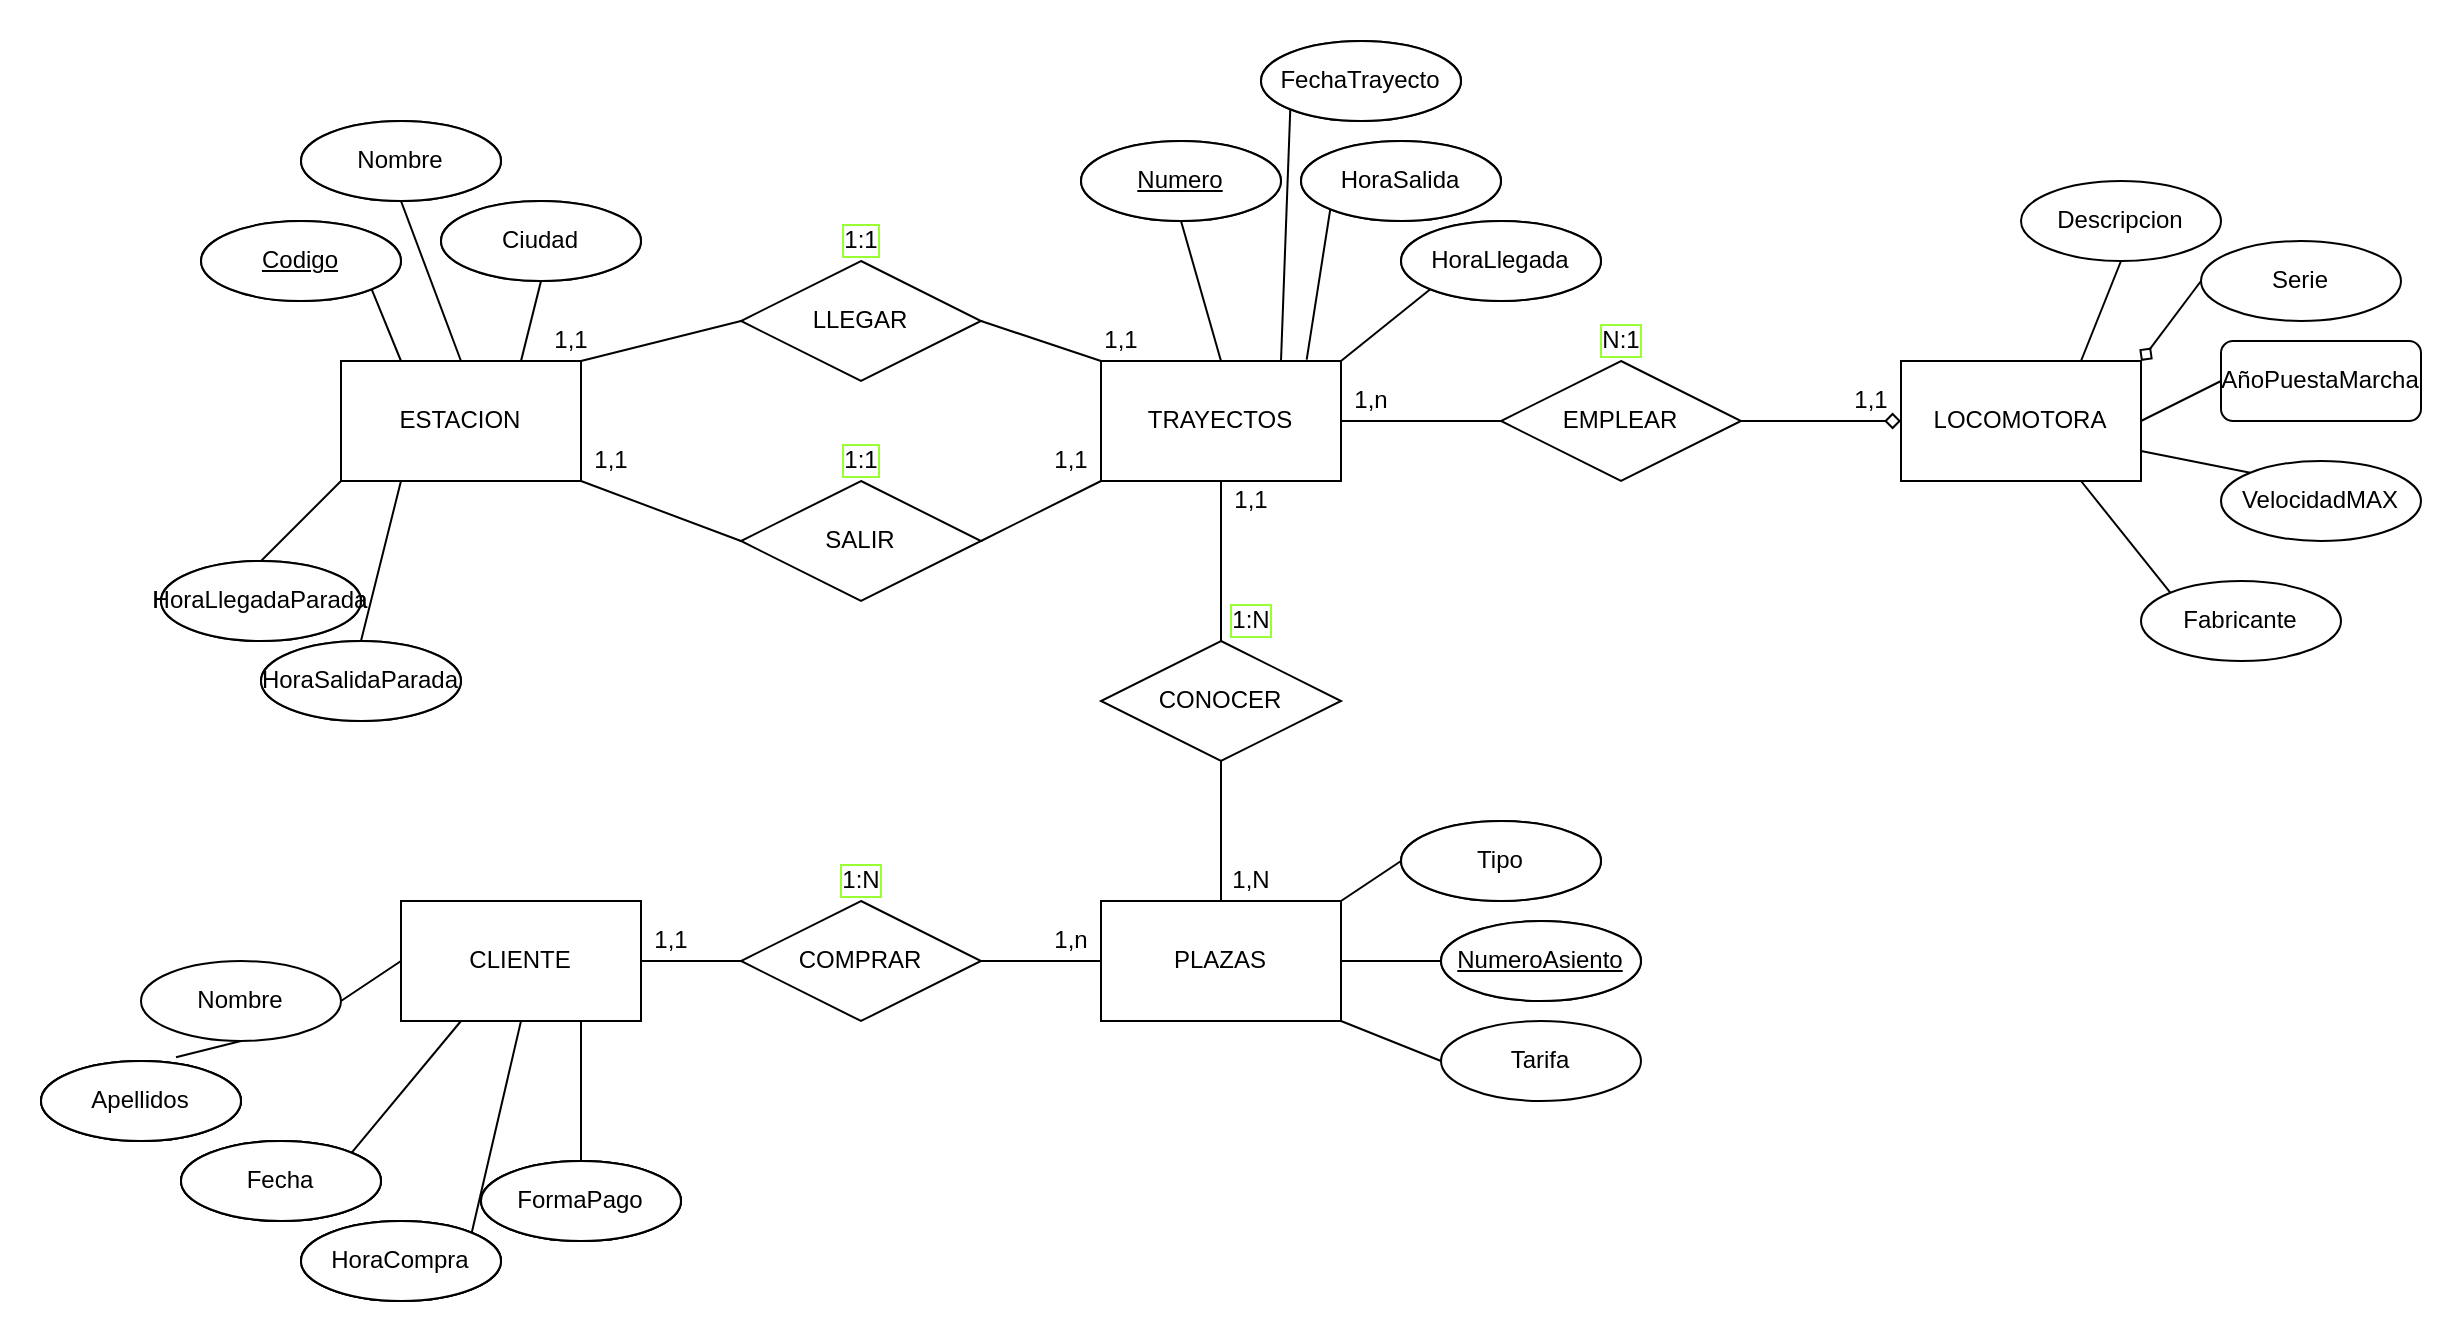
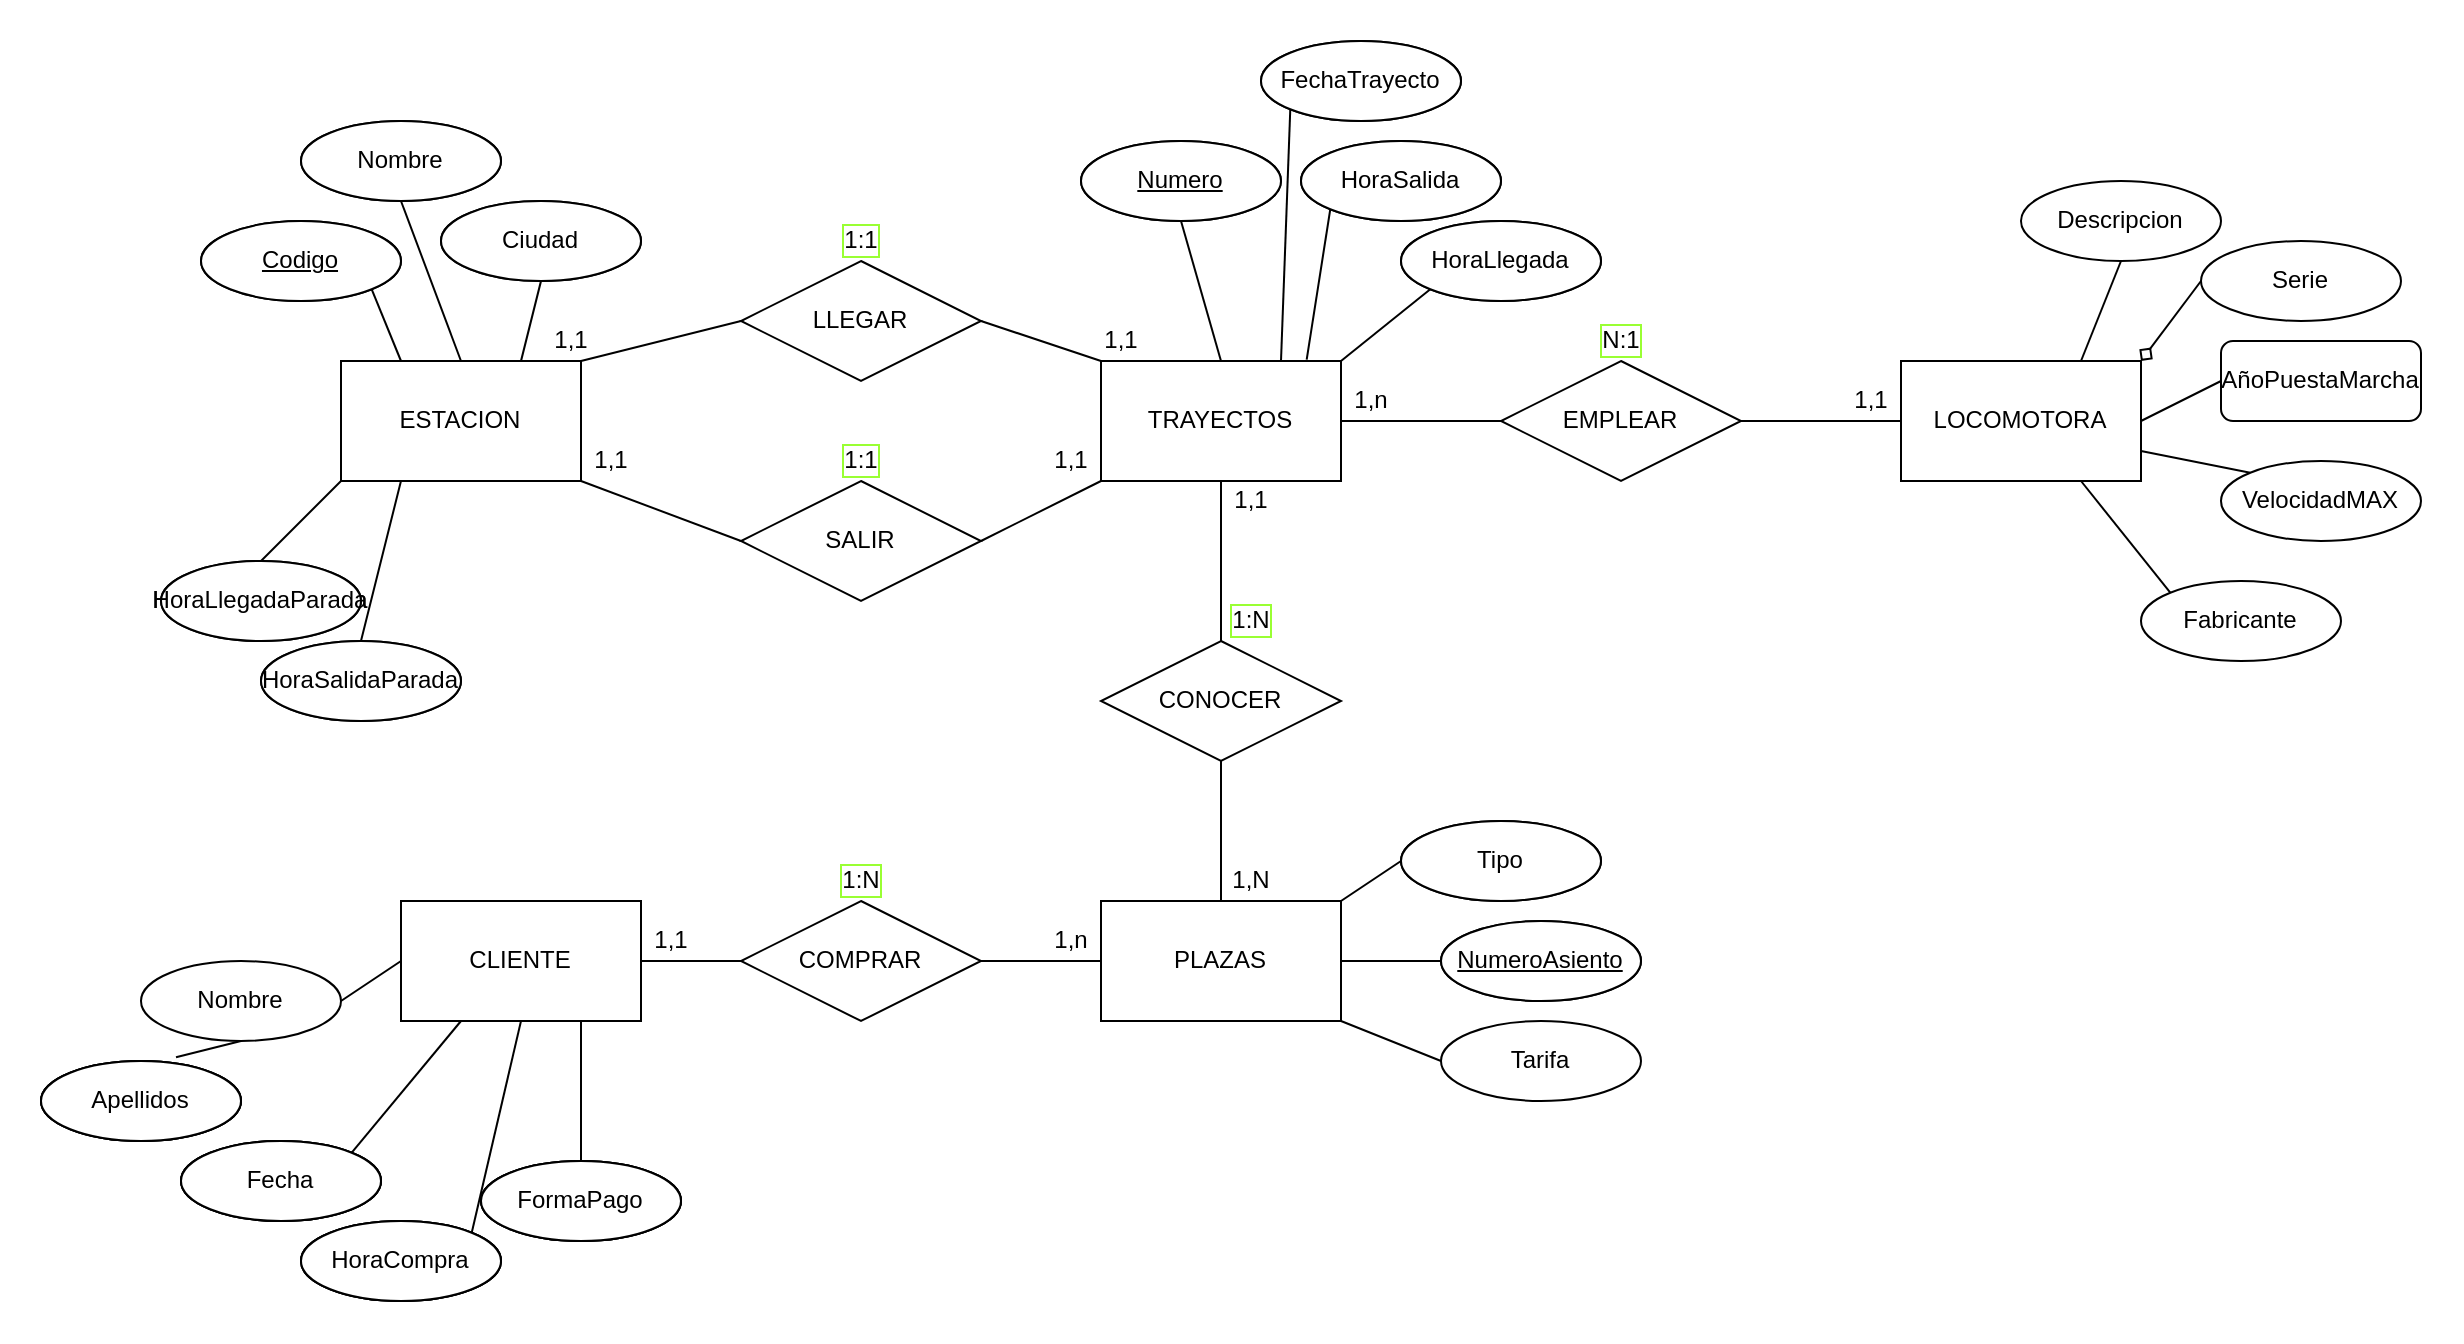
edge "EMPLEAR" -> "LOCOMOTORA": arrowhead diamond -> none
